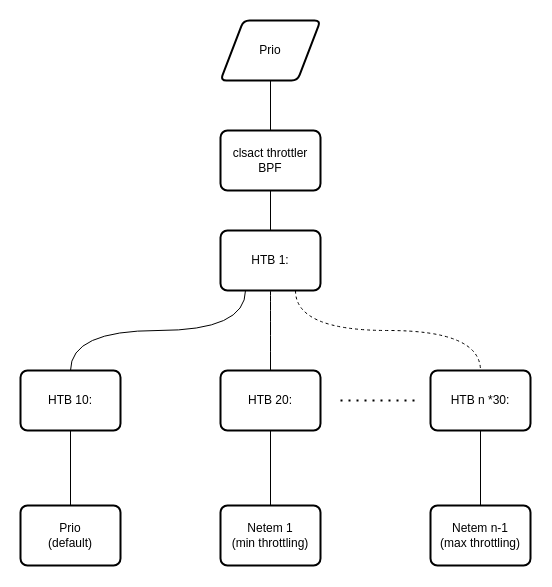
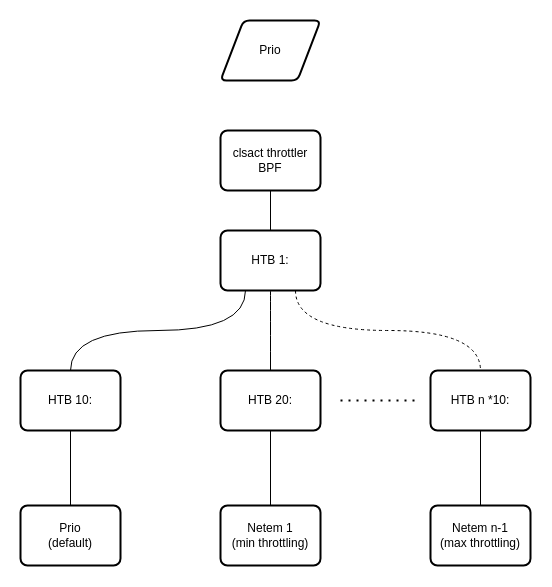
edge "Prio" -- "clsact throttler BPF": removed
node "HTB n *30:": label "HTB n *30:" -> "HTB n *10:"
